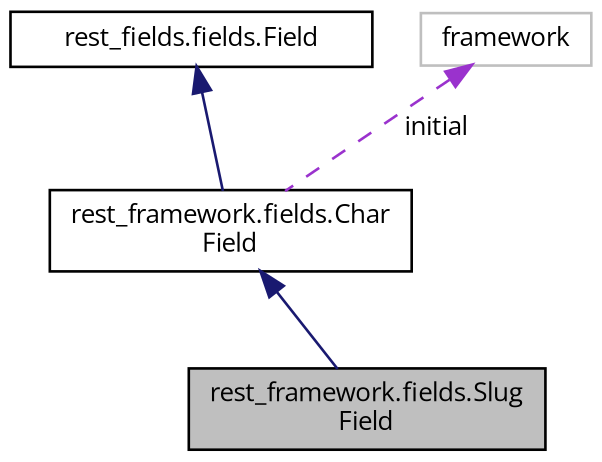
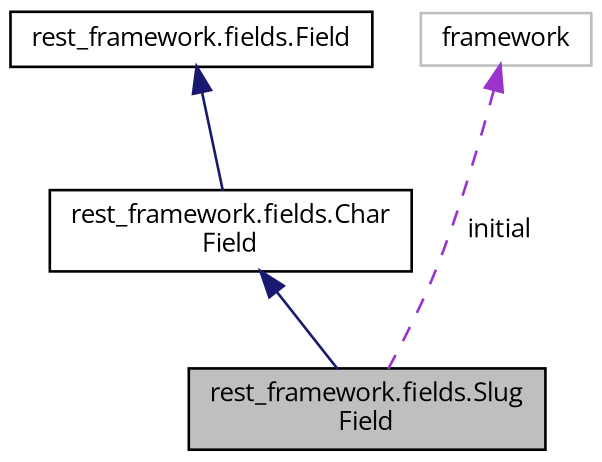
node "rest_fields.fields.Field": label "rest_fields.fields.Field" -> "rest_framework.fields.Field"
edge "rest_framework.fields.Char Field" -> "framework": now "rest_framework.fields.Slug Field" -> "framework"
